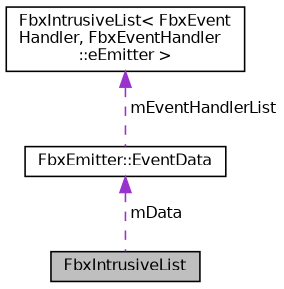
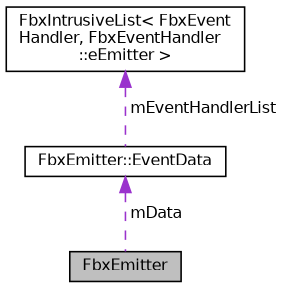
node "FbxIntrusiveList": label "FbxIntrusiveList" -> "FbxEmitter"
